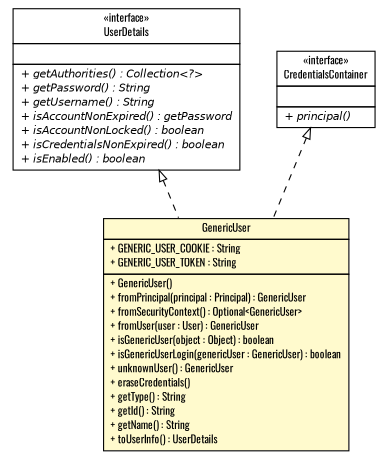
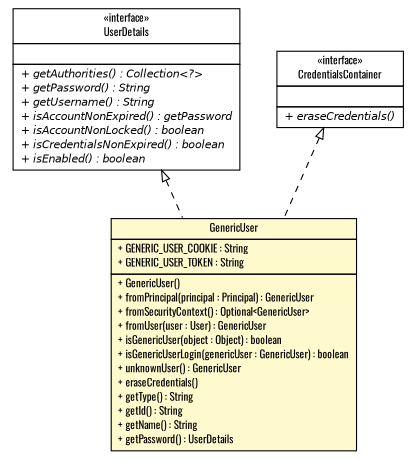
node "CredentialsContainer": text "+ principal()" -> "+ eraseCredentials()"
node "GenericUser": text "+ toUserInfo() : UserDetails" -> "+ getPassword() : UserDetails"
